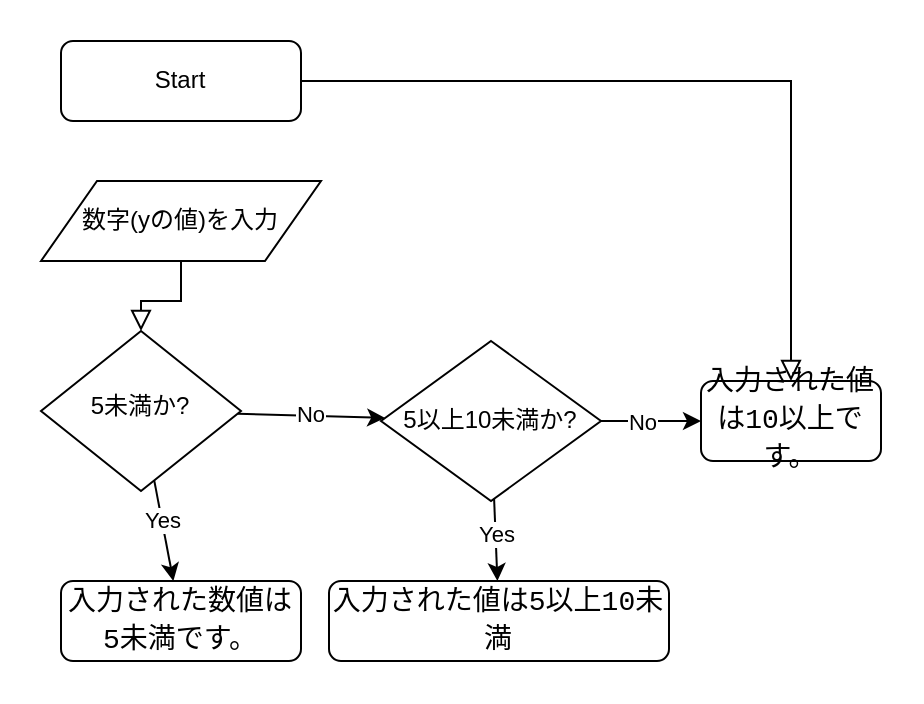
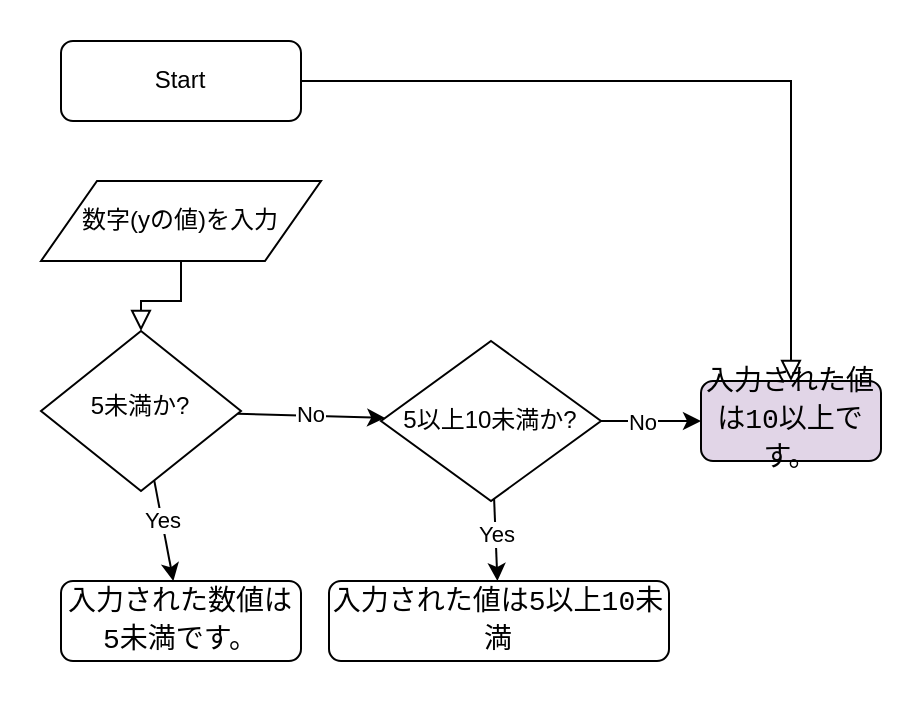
node "入力された値は10以上です。": fillcolor #ffffff -> #e1d5e7
